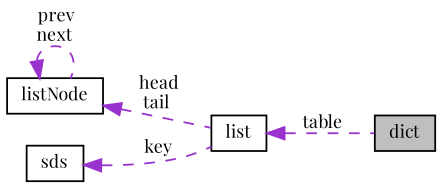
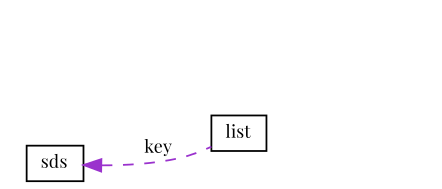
node "listNode": removed
node "dict": removed
